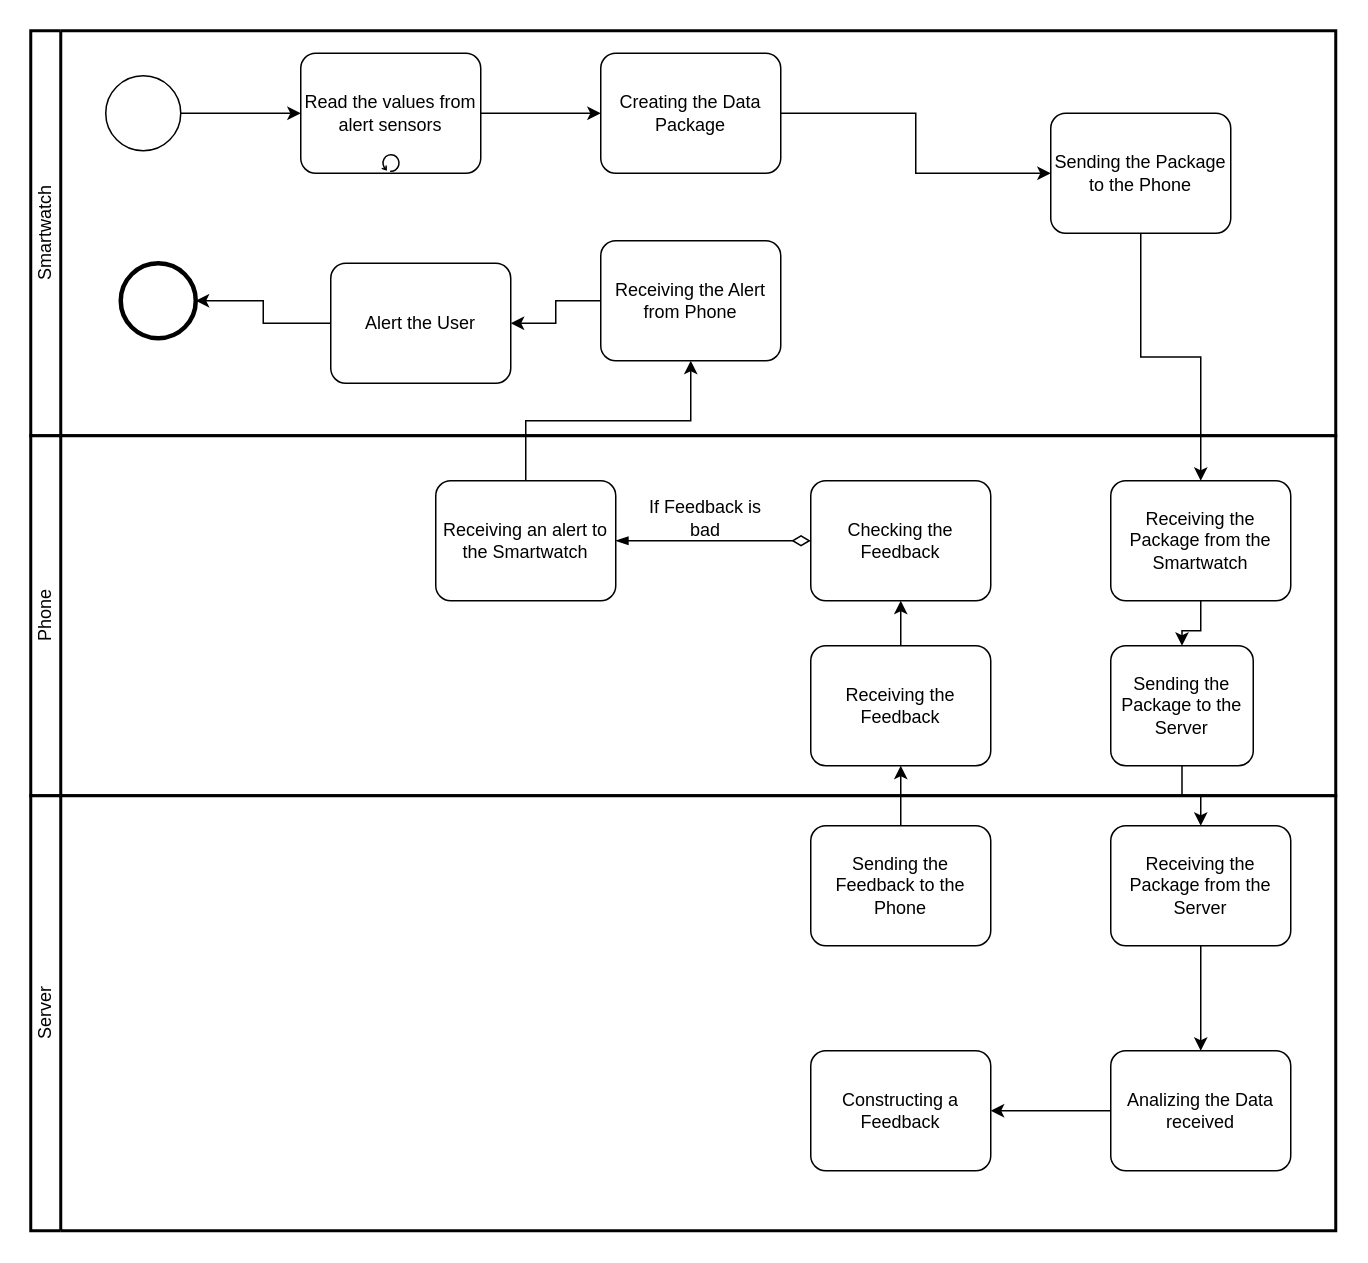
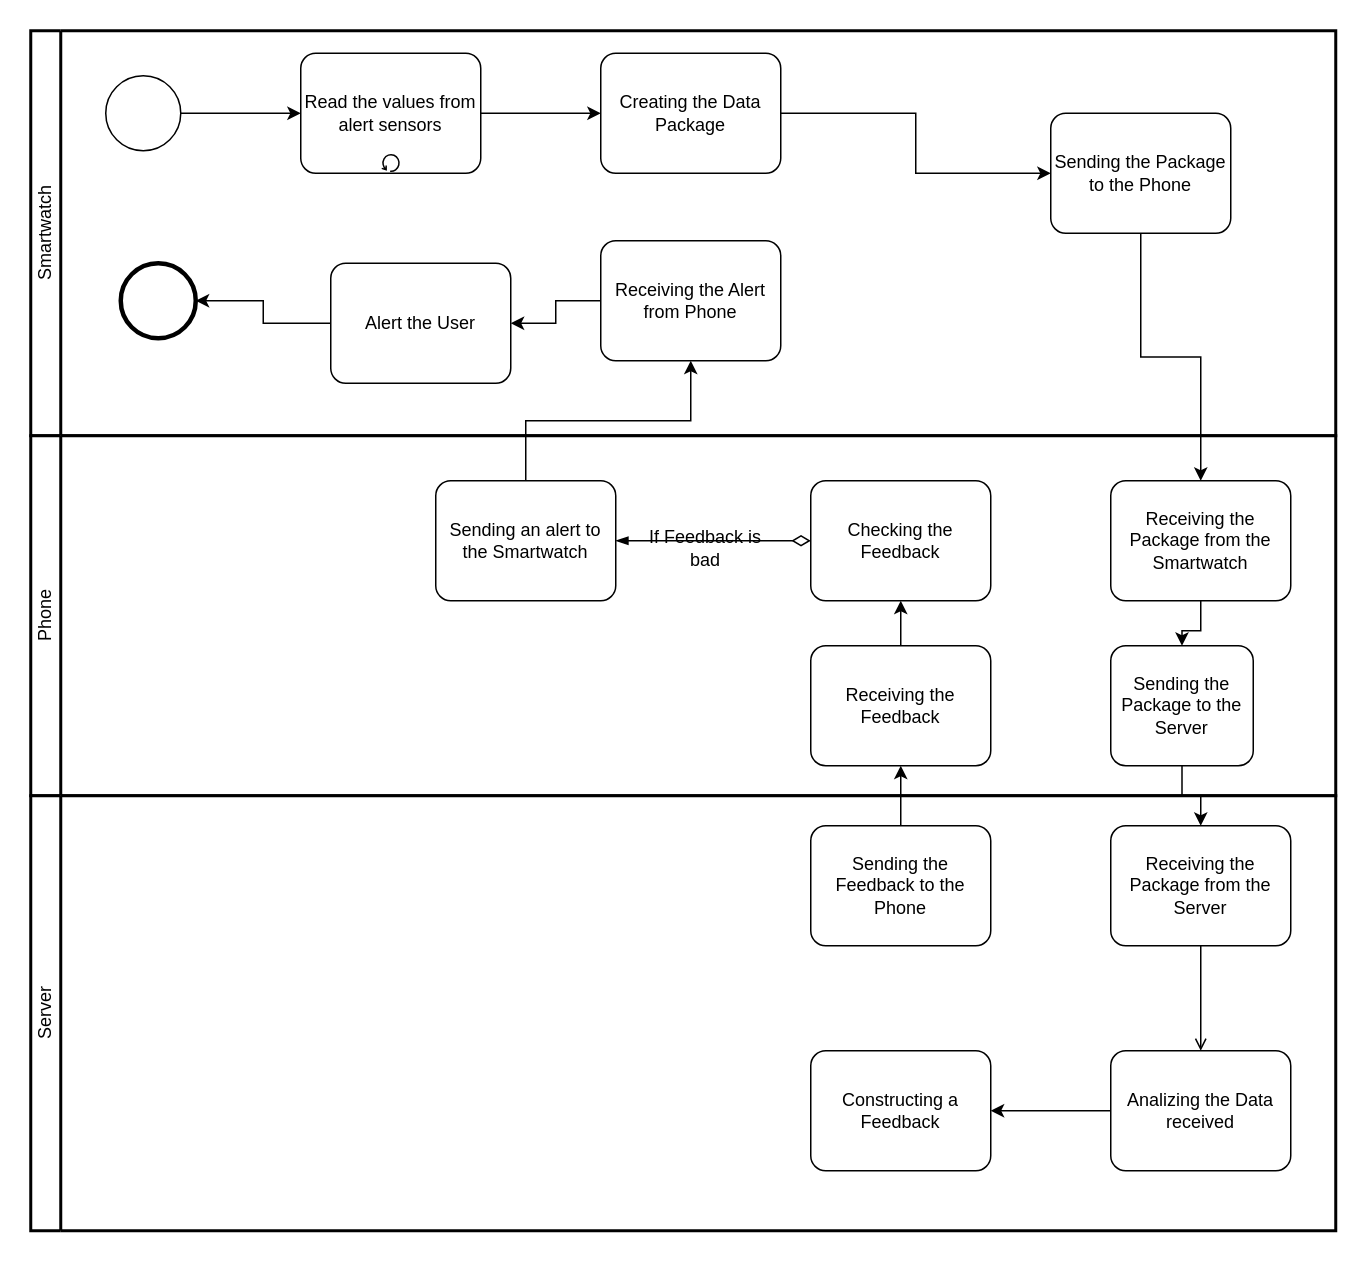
node "If Feedback is bad": moved (706, 518) -> (706, 548)
node "Receiving an alert to the Smartwatch": label "Receiving an alert to the Smartwatch" -> "Sending an alert to the Smartwatch"
edge "Receiving the Package from the Server" -> "Analizing the Data received": arrowhead classic -> open
